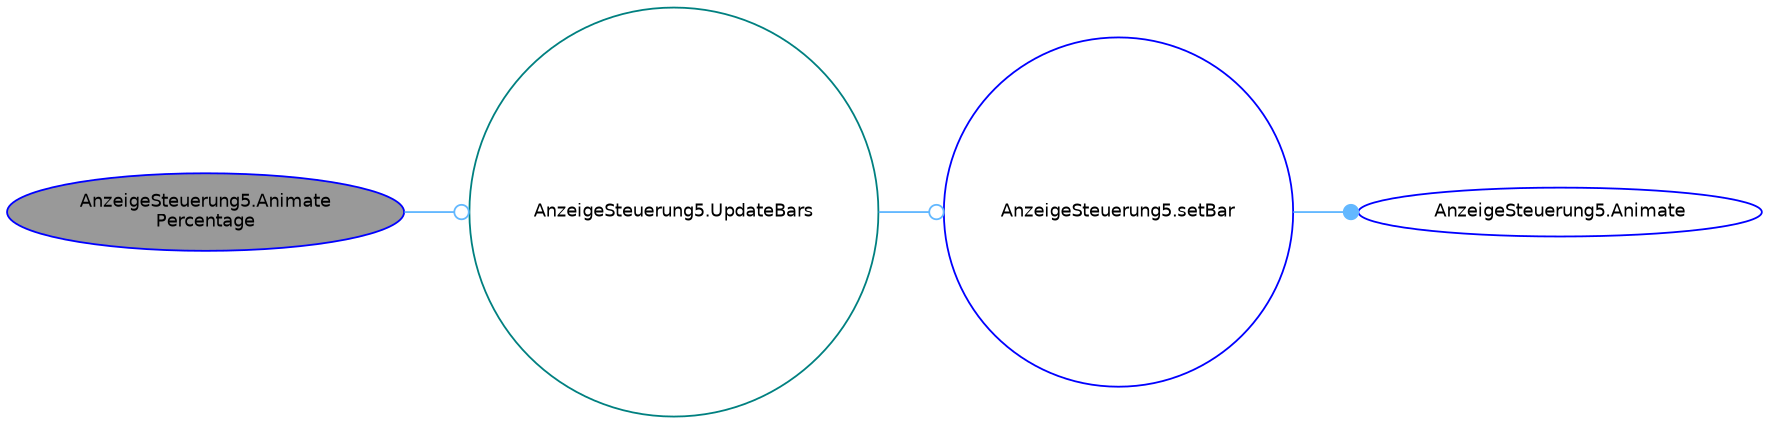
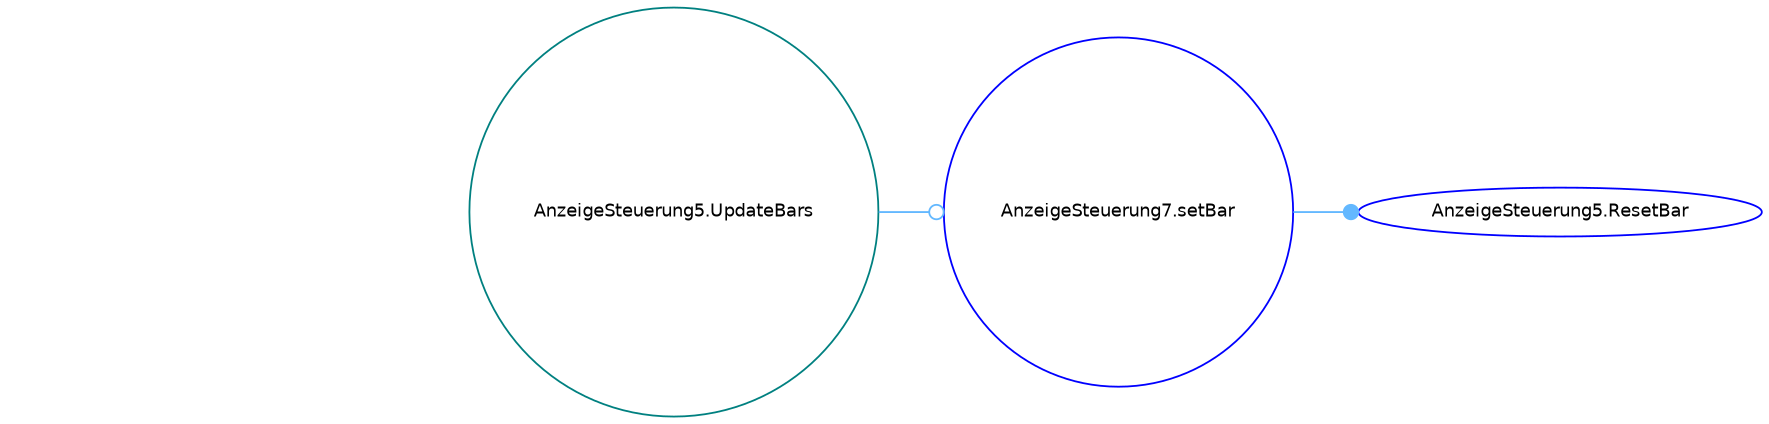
node "AnzeigeSteuerung5.Animate Percentage": removed
node "AnzeigeSteuerung5.setBar": label "AnzeigeSteuerung5.setBar" -> "AnzeigeSteuerung7.setBar"
node "AnzeigeSteuerung5.Animate": label "AnzeigeSteuerung5.Animate" -> "AnzeigeSteuerung5.ResetBar"
